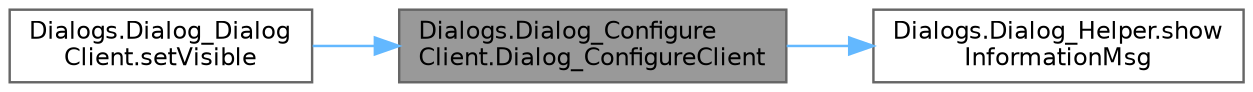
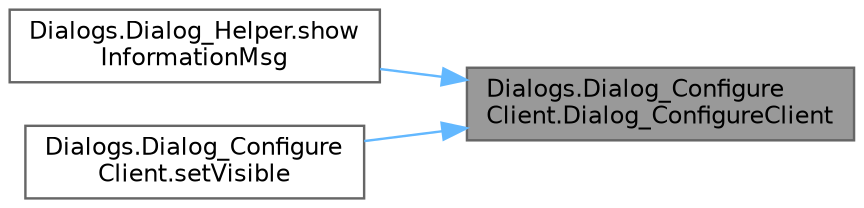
node "Dialogs.Dialog_Dialog Client.setVisible": label "Dialogs.Dialog_Dialog Client.setVisible" -> "Dialogs.Dialog_Configure Client.setVisible"
edge "Dialogs.Dialog_Configure Client.Dialog_ConfigureClient" -> "Dialogs.Dialog_Helper.show InformationMsg": reversed
